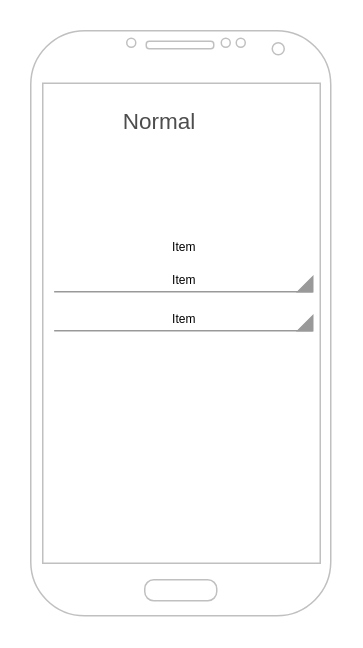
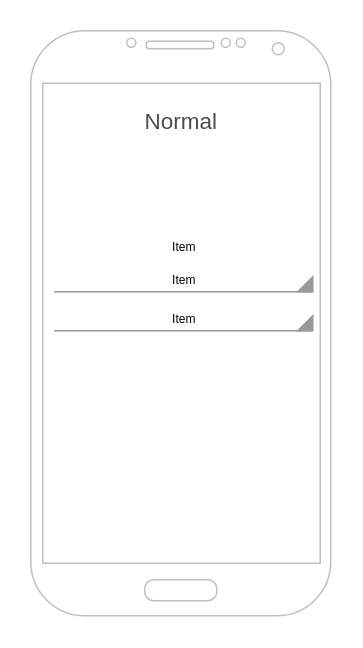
node "Normal": size 210x48 -> 253x48
